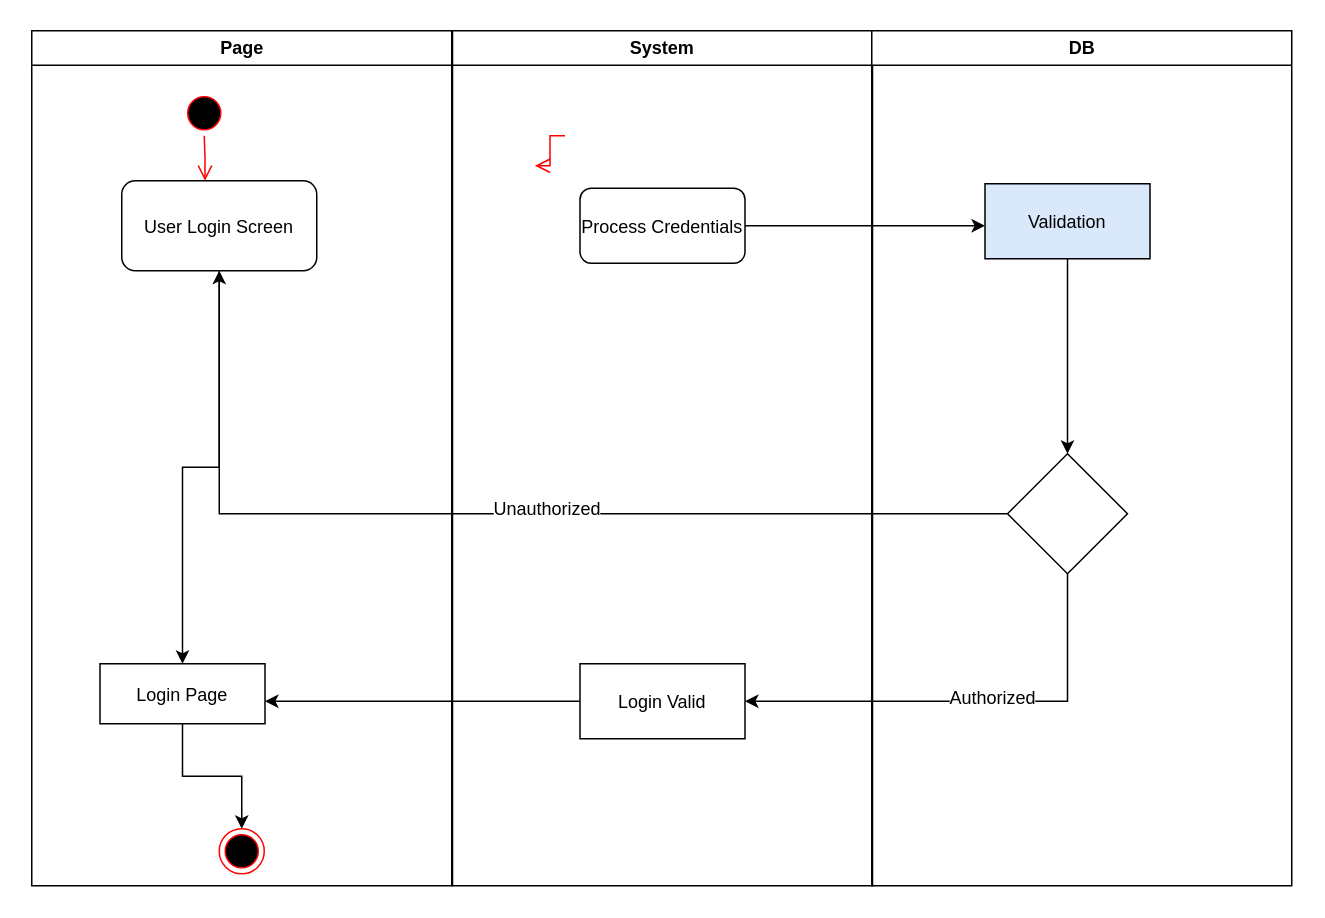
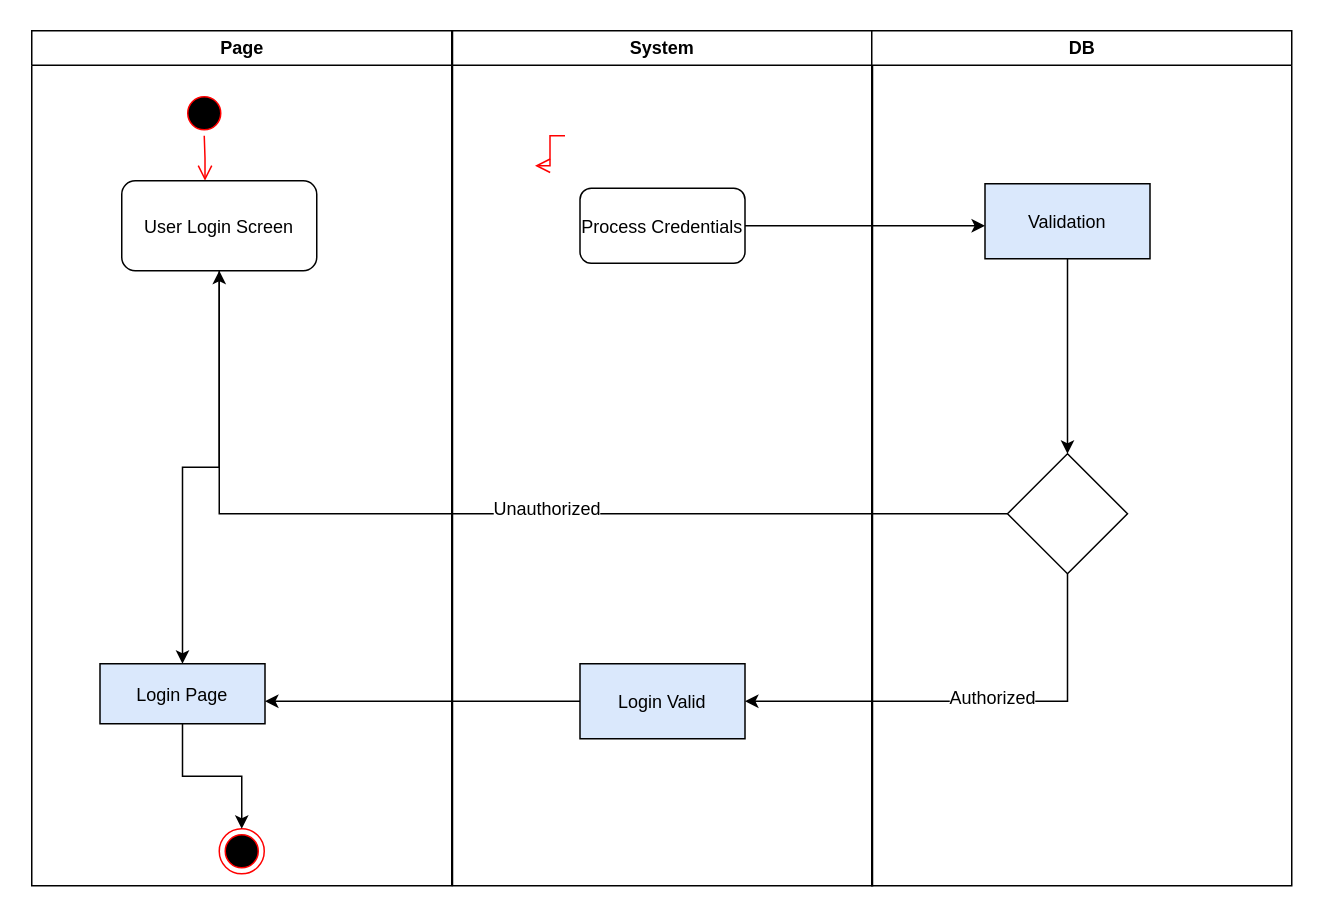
node "Login Page": fillcolor #ffffff -> #dae8fc
node "Login Valid": fillcolor #ffffff -> #dae8fc
